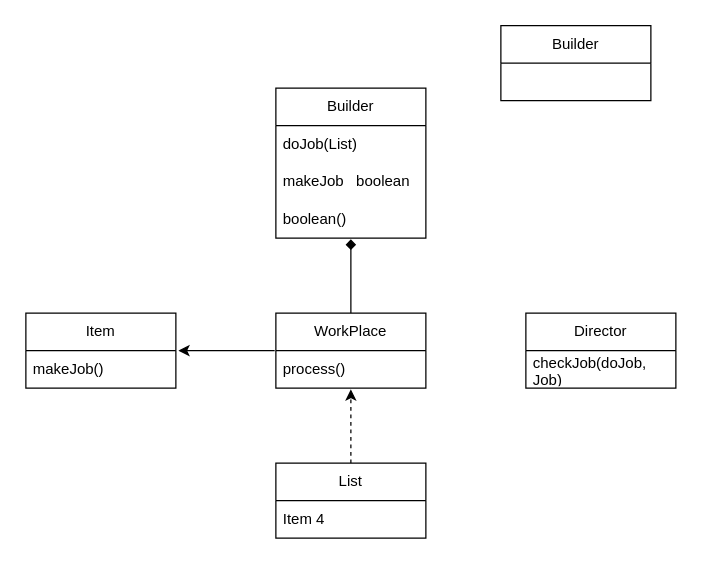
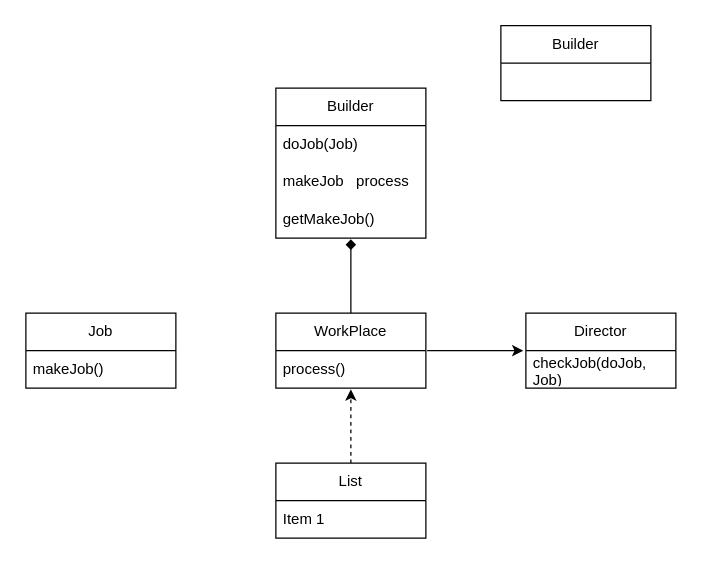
node "doJob(List)": label "doJob(List)" -> "doJob(Job)"
node "makeJob boolean": label "makeJob boolean" -> "makeJob process"
node "boolean()": label "boolean()" -> "getMakeJob()"
node "Item": label "Item" -> "Job"
edge "process()" -> "makeJob()": removed
edge "process()" -> "checkJob(doJob, Job)": added
node "Item 4": label "Item 4" -> "Item 1"
